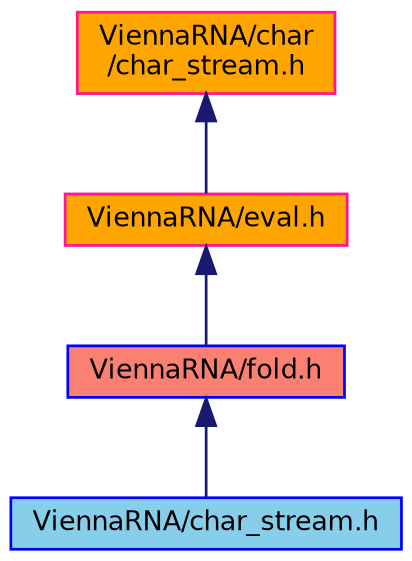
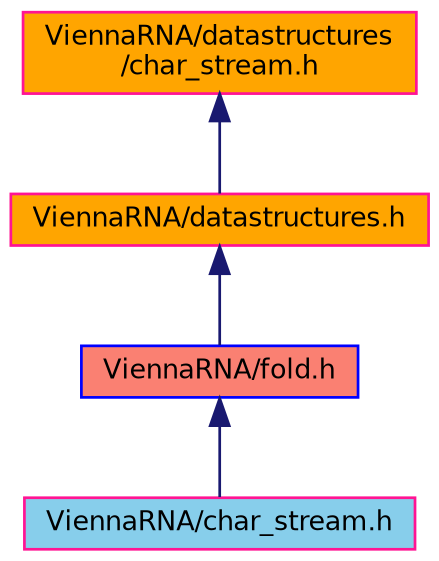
node "ViennaRNA/char /char_stream.h": label "ViennaRNA/char /char_stream.h" -> "ViennaRNA/datastructures /char_stream.h"
node "ViennaRNA/eval.h": label "ViennaRNA/eval.h" -> "ViennaRNA/datastructures.h"
node "ViennaRNA/char_stream.h": color blue -> deeppink
